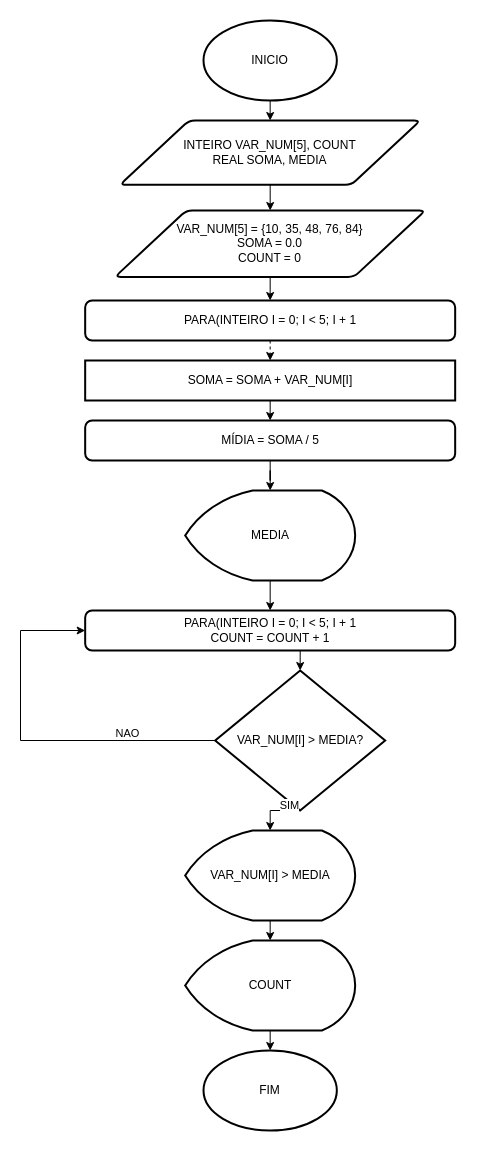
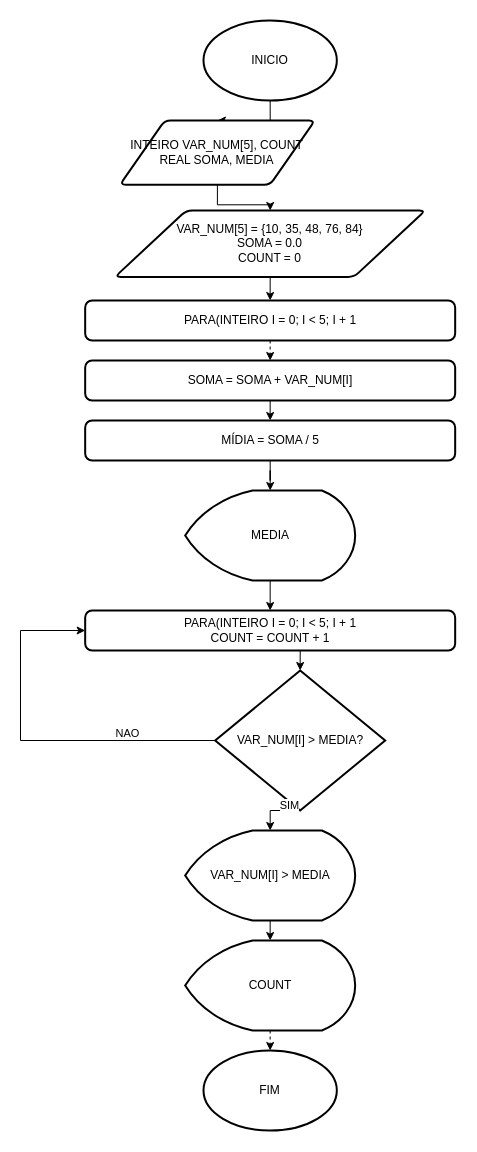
node "INTEIRO VAR_NUM[5], COUNT REAL SOMA, MEDIA": size 301x64 -> 195x64
node "SOMA = SOMA + VAR_NUM[I]": shape rectangle -> rounded rectangle
edge "COUNT" -> "FIM": style solid -> dashed
